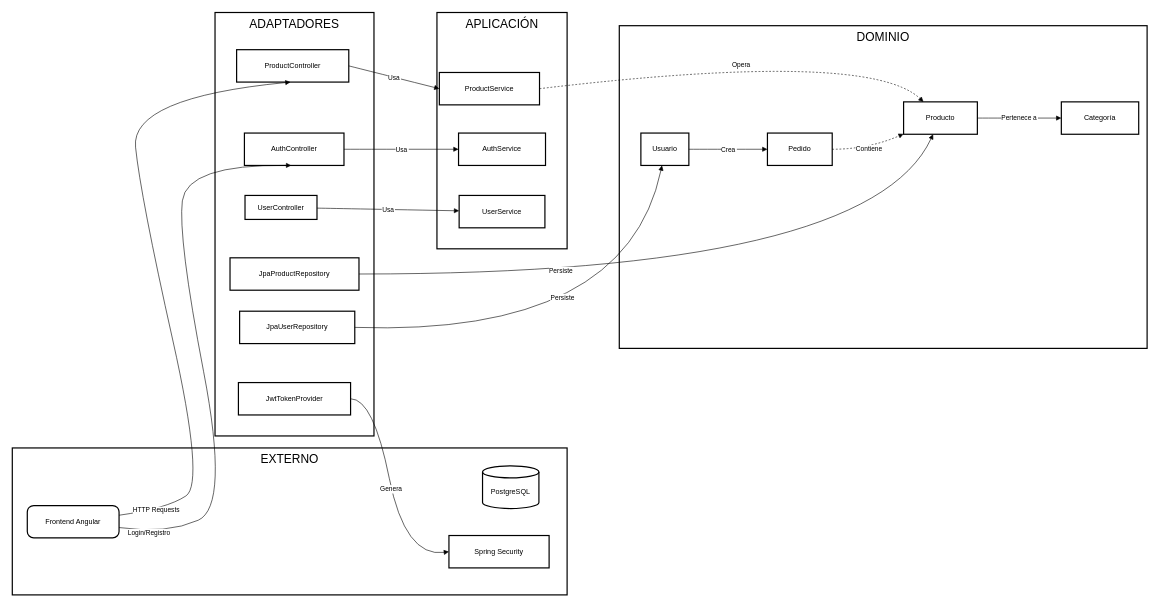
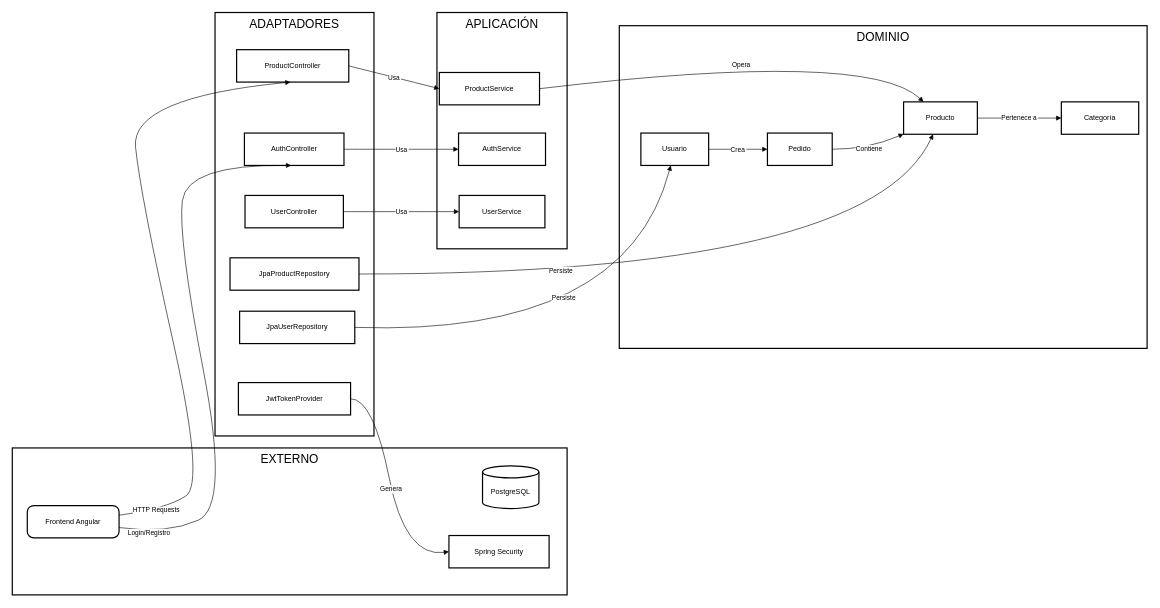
edge "ProductService" -> "Producto": style dashed -> solid
edge "Pedido" -> "Producto": style dashed -> solid
node "Usuario": size 48x32 -> 68x32
node "UserController": size 72x24 -> 98x32
